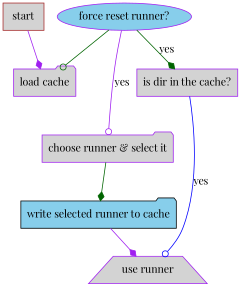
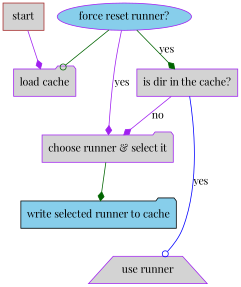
edge "force reset runner?" -> "choose runner & select it": arrowhead odot -> diamond
edge "is dir in the cache?" -> "choose runner & select it": added, label "no"
edge "write selected runner to cache" -> "use runner": removed
